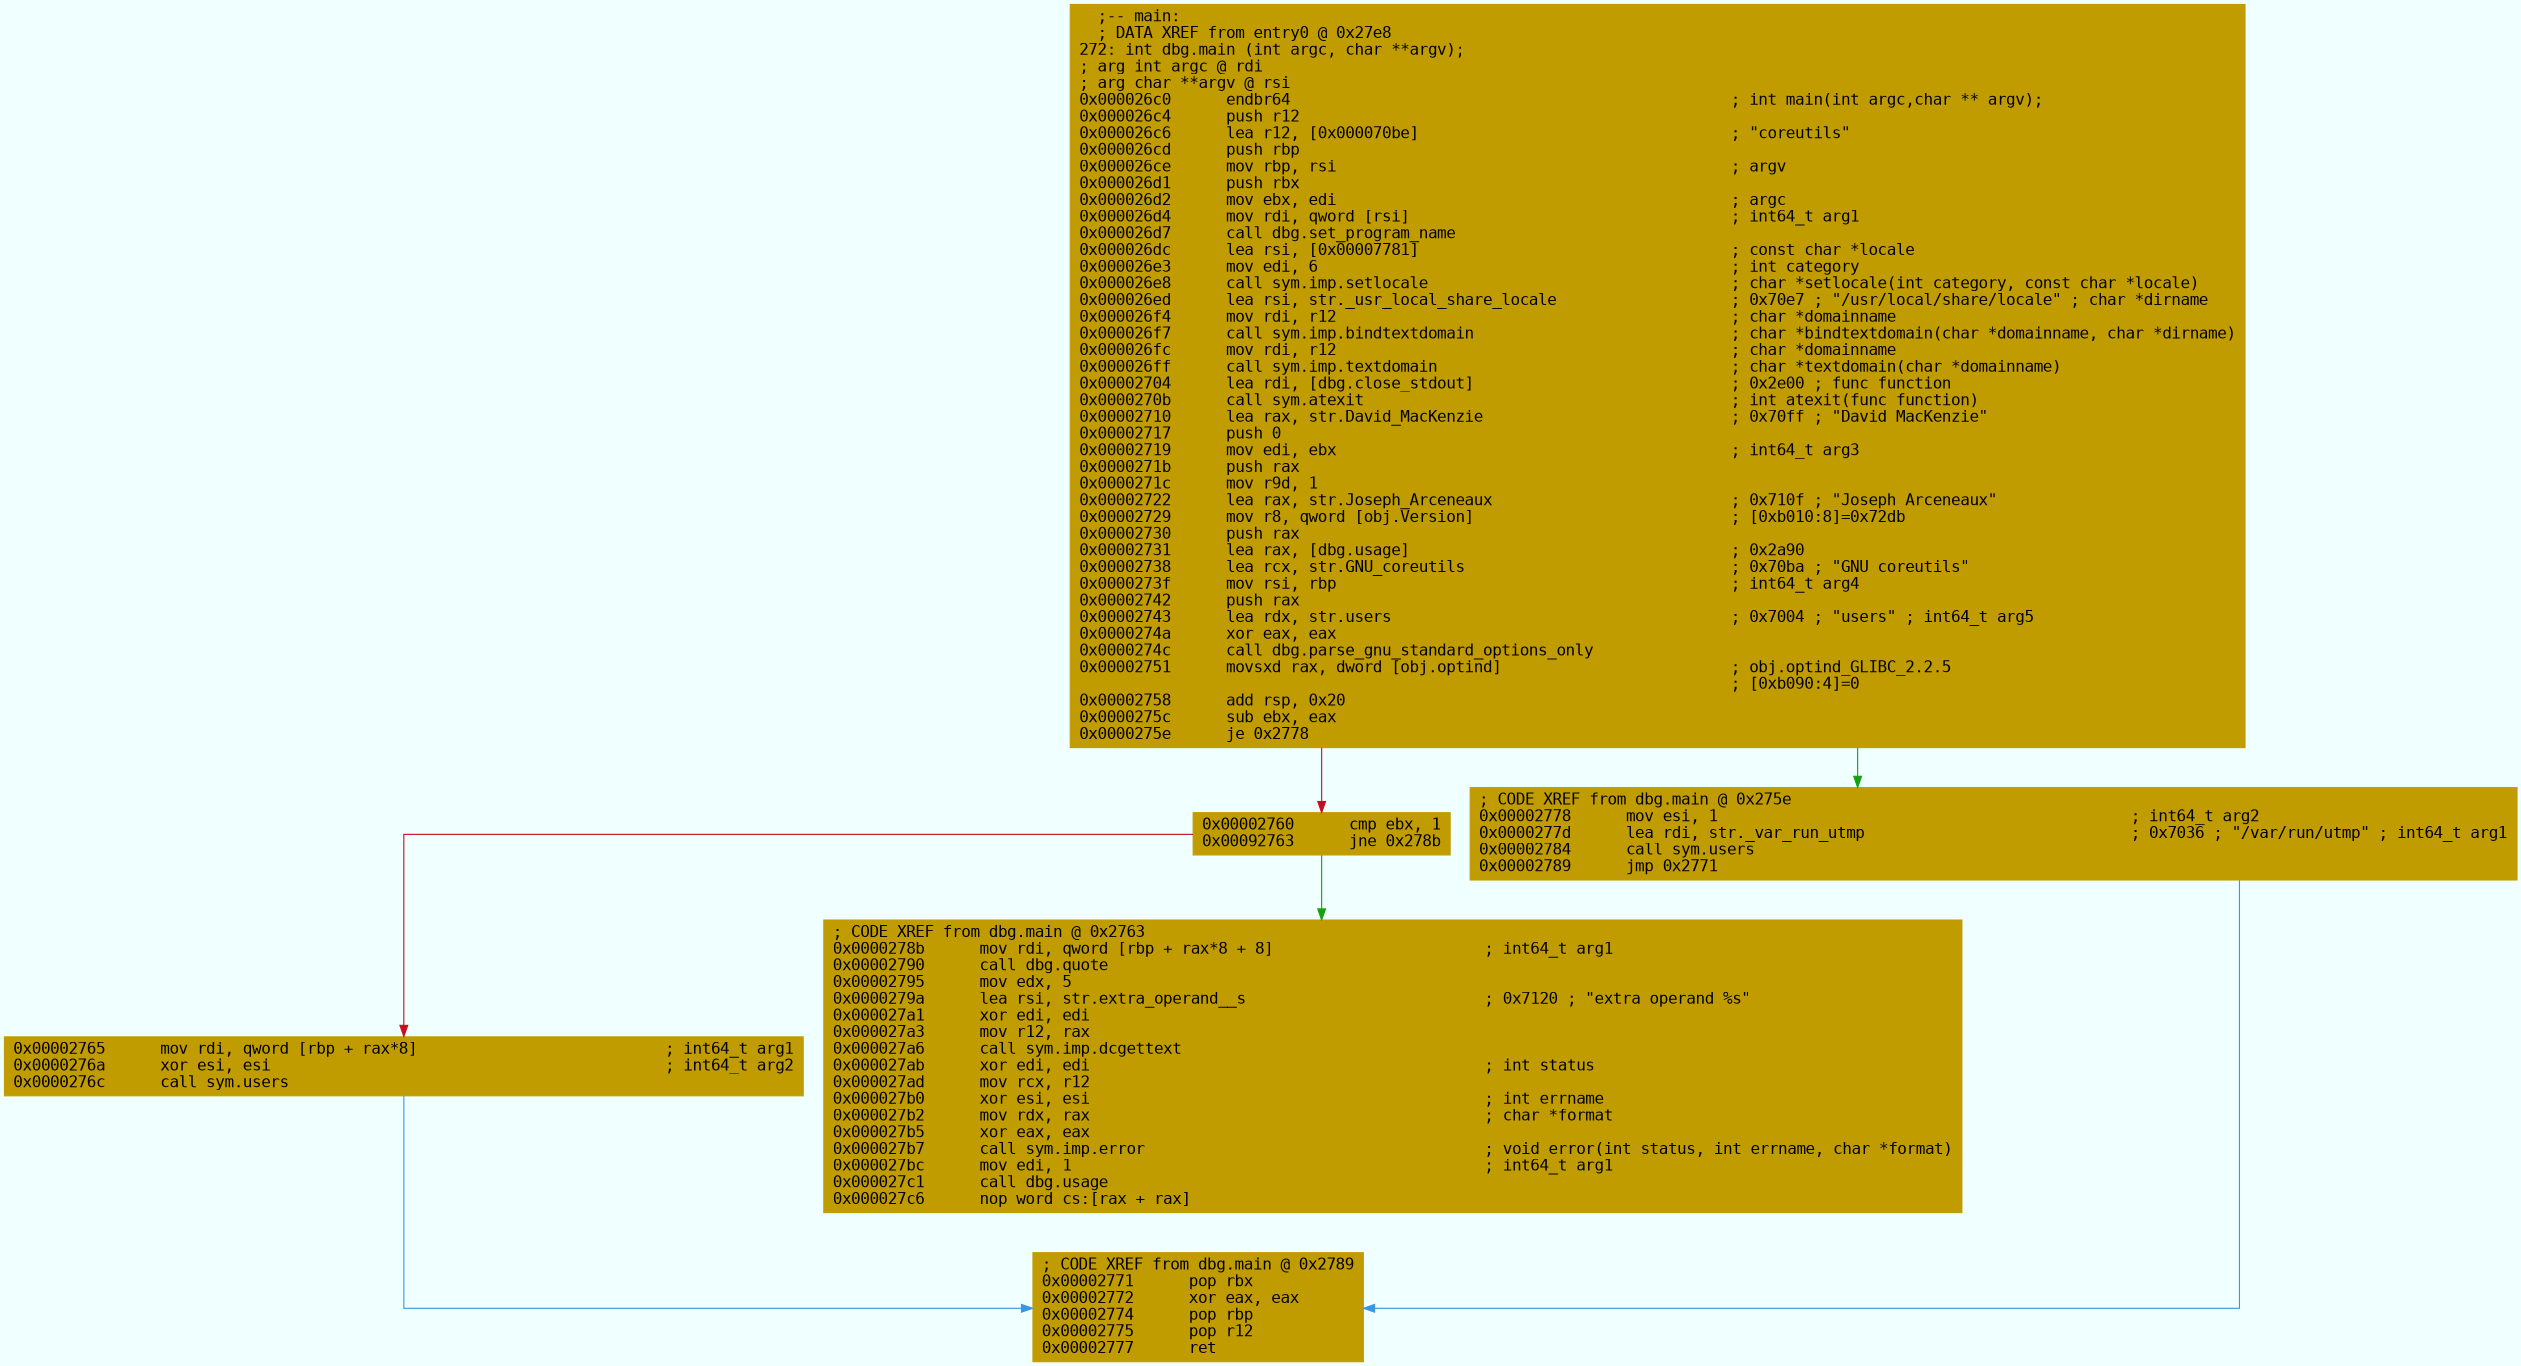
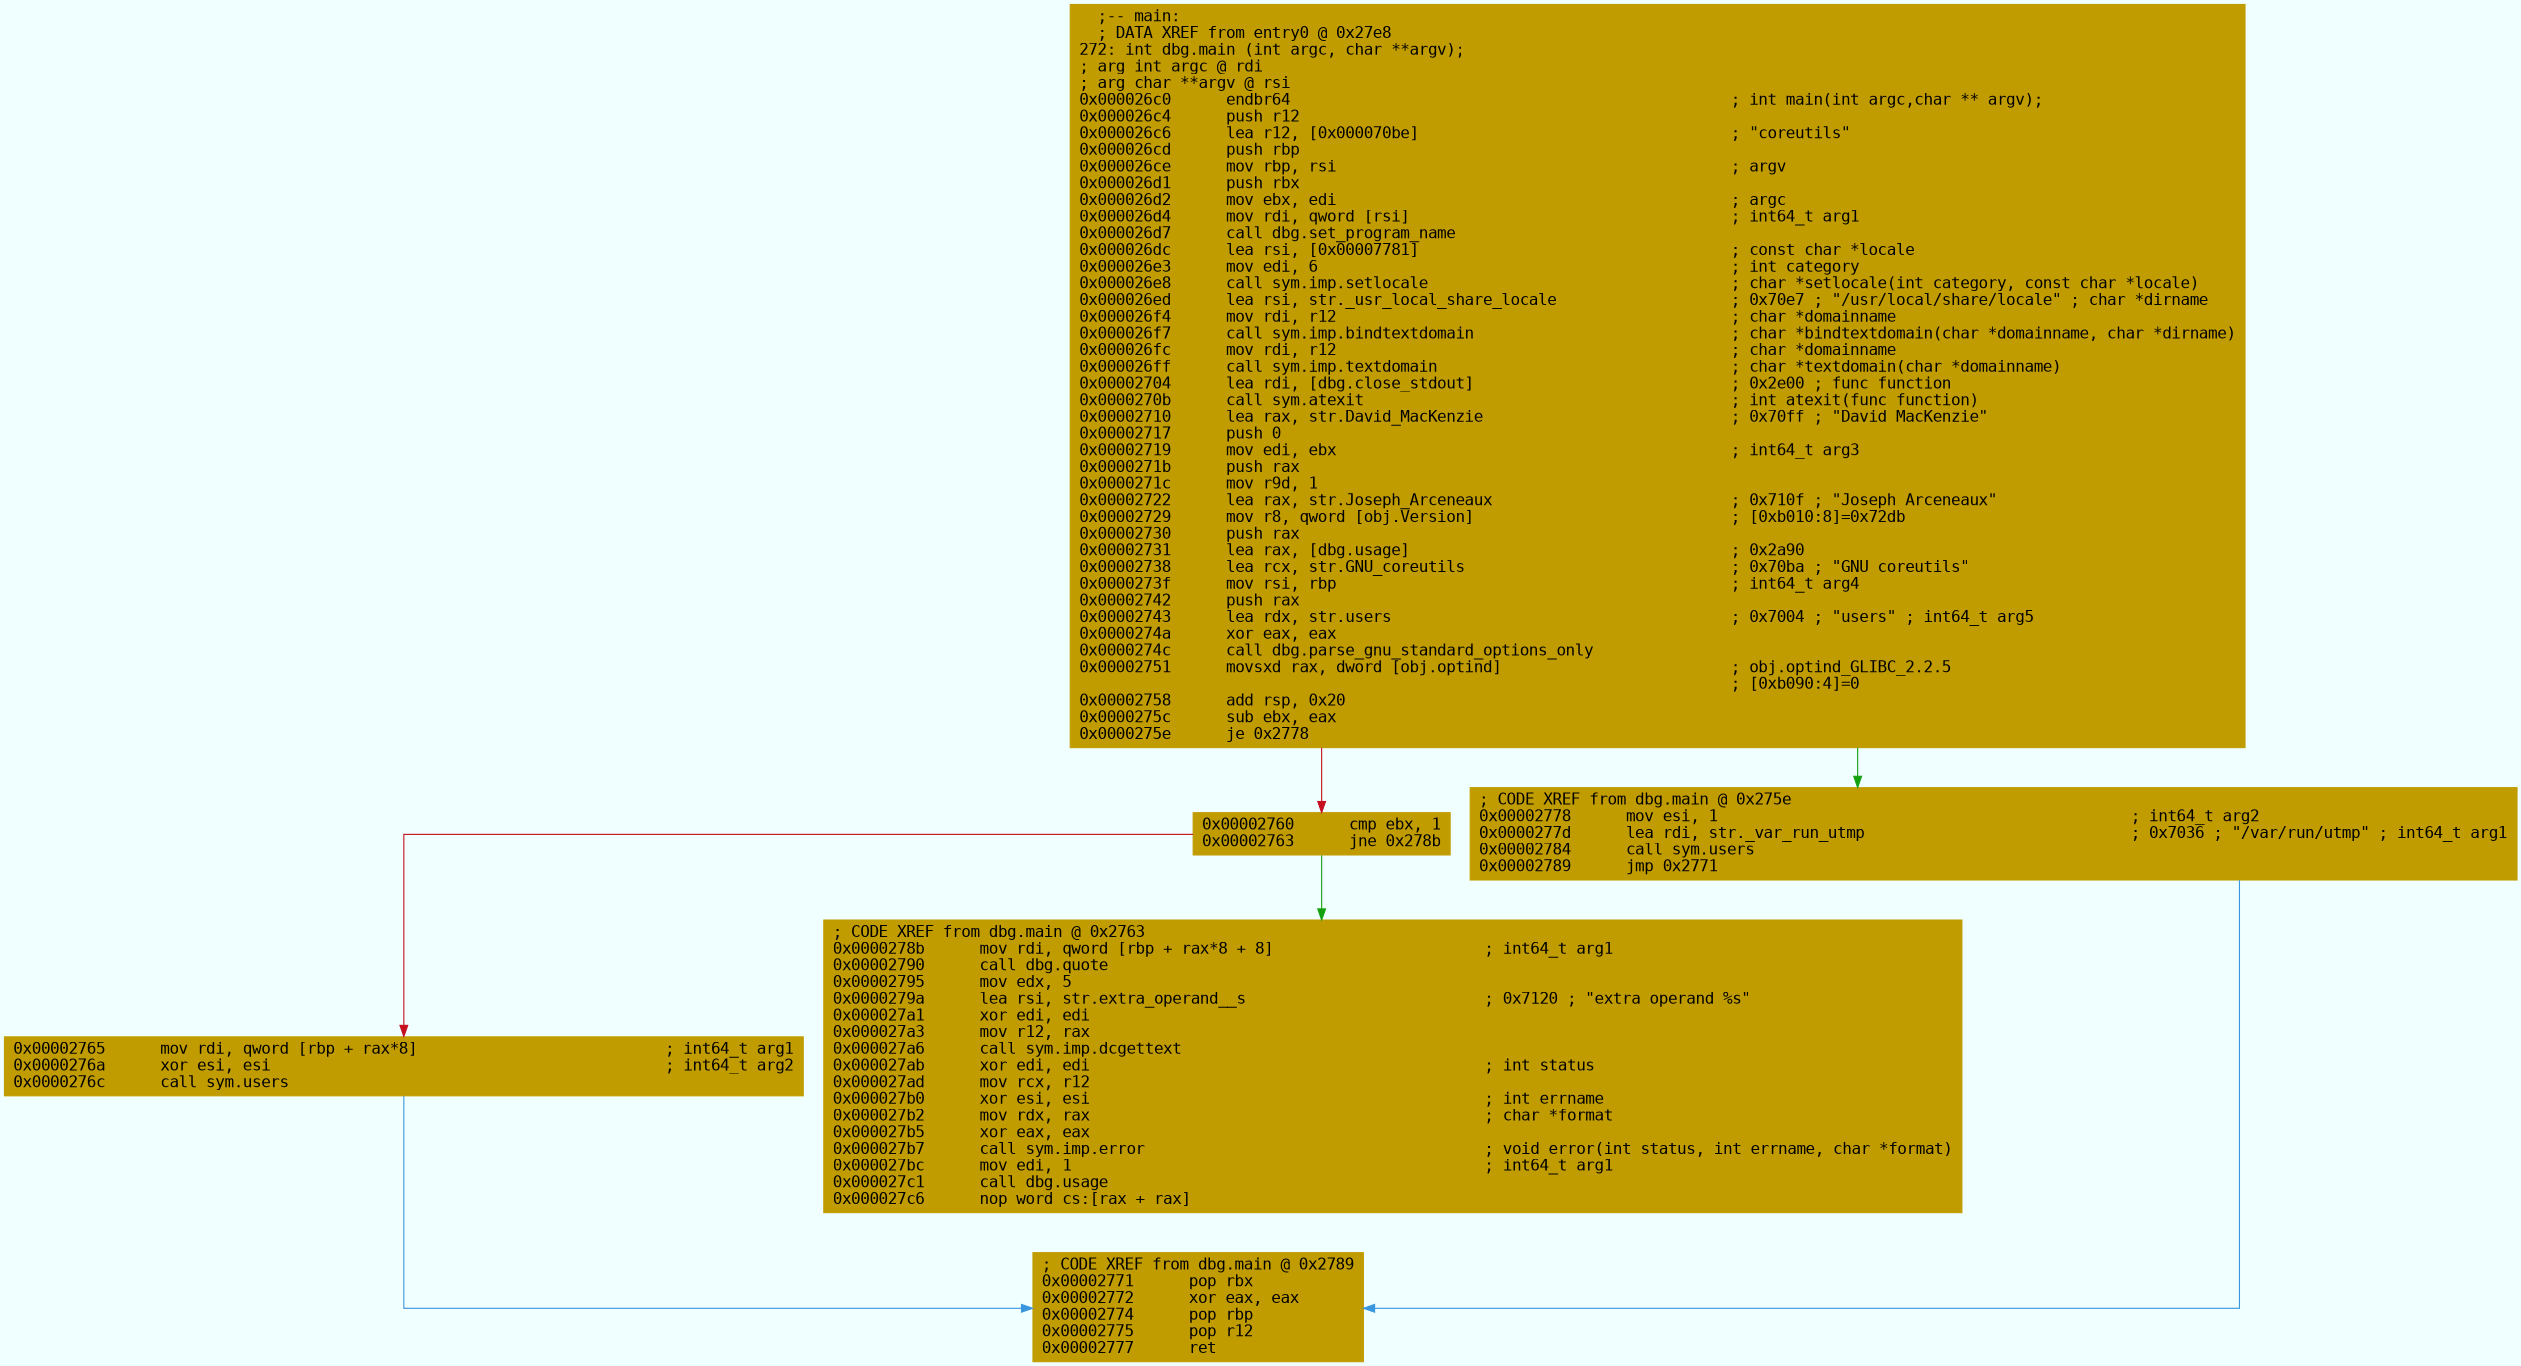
node "0x00002760      cmp ebx, 1 0x00092763      jne 0x278b": label "0x00002760      cmp ebx, 1 0x00092763      jne 0x278b" -> "0x00002760      cmp ebx, 1 0x00002763      jne 0x278b"
